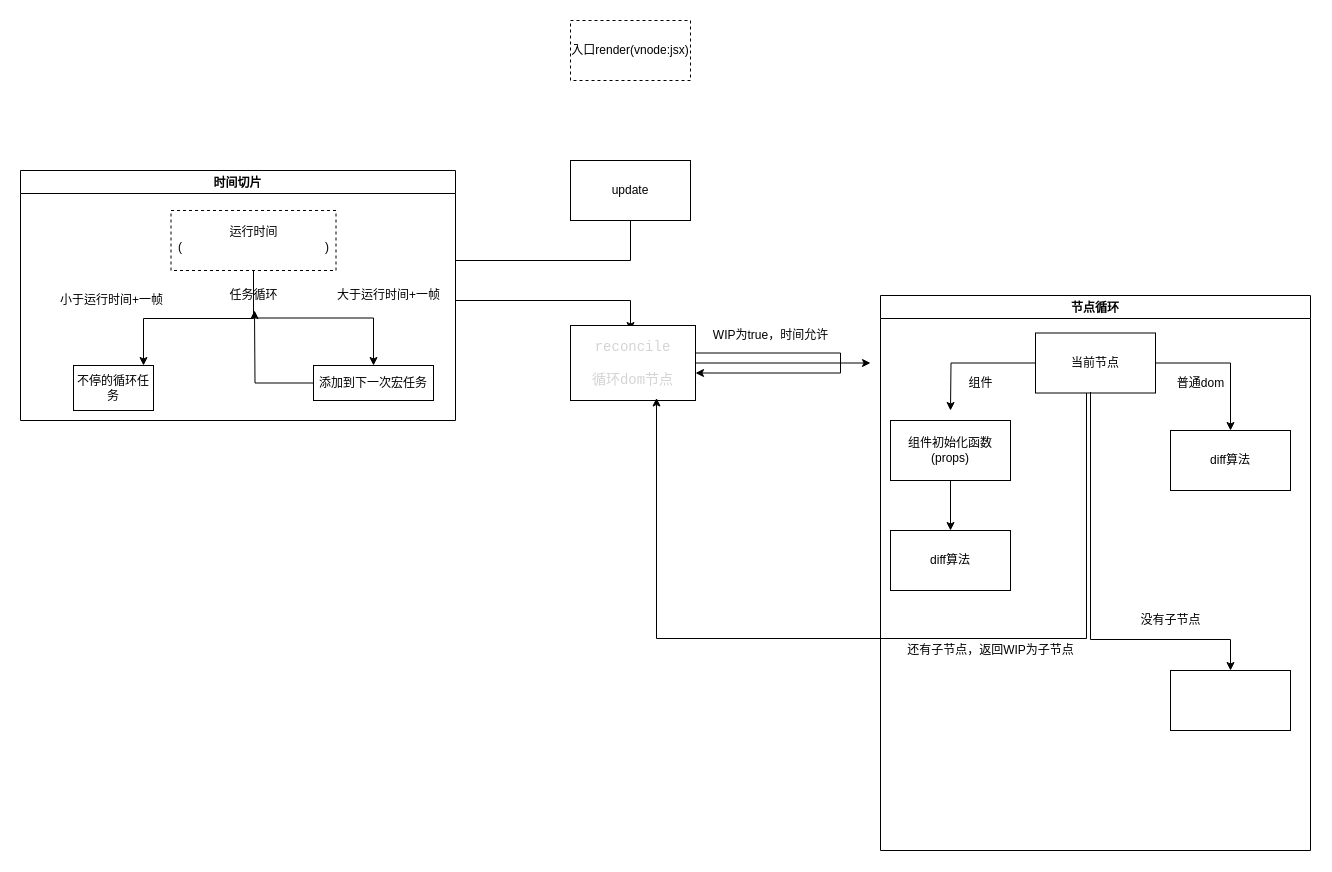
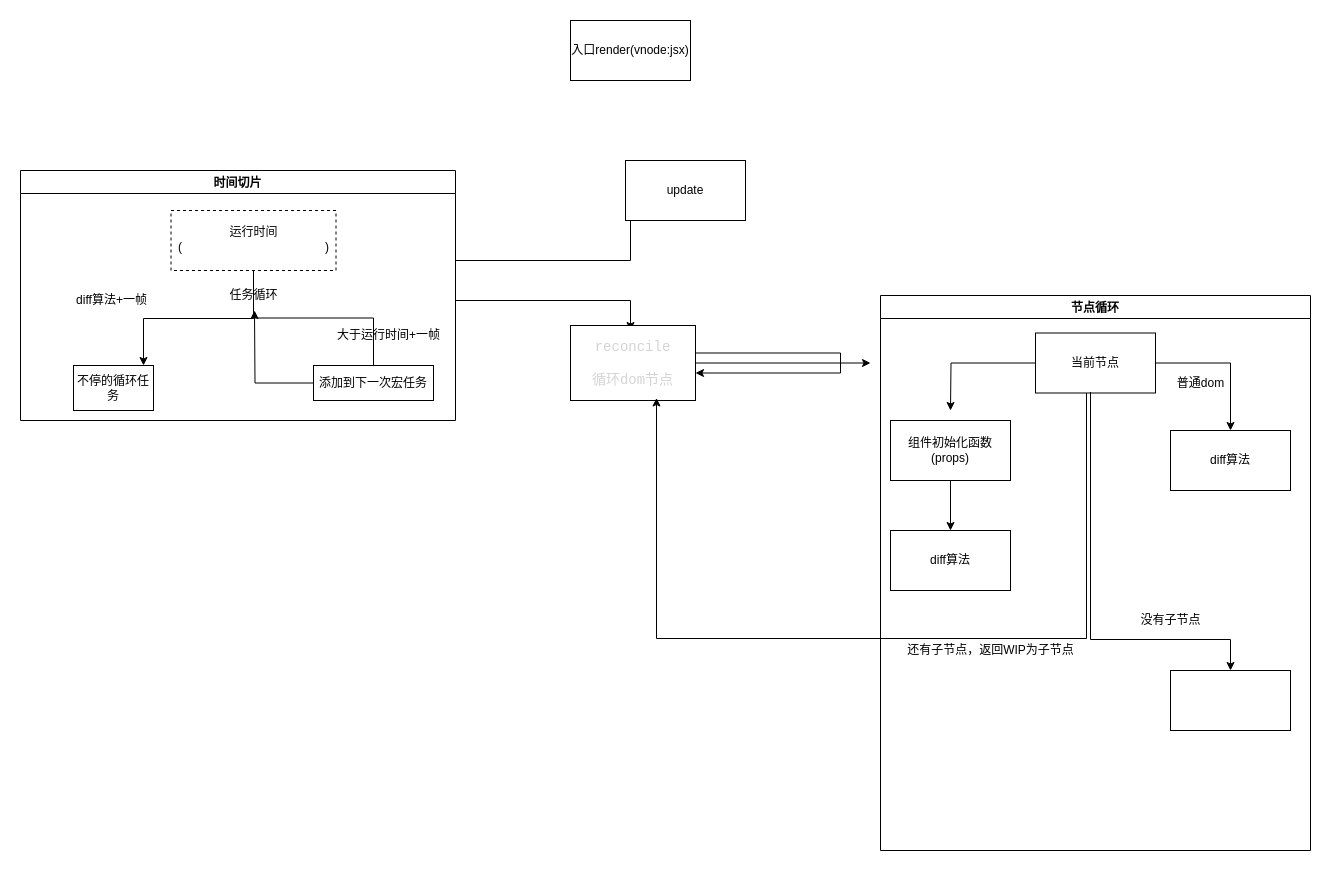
node "入口render(vnode:jsx)": style dashed -> solid
node "update": moved (631, 191) -> (686, 191)
node "大于运行时间+一帧": moved (389, 296) -> (389, 336)
node "小于运行时间+一帧": label "小于运行时间+一帧" -> "diff算法+一帧"
node "WIP为true，时间允许": removed
edge "运行时间(performance.now())" -> "添加到下一次宏任务": arrowhead classic -> none
node "组件": removed
